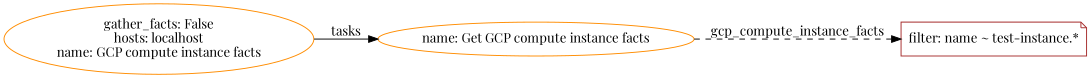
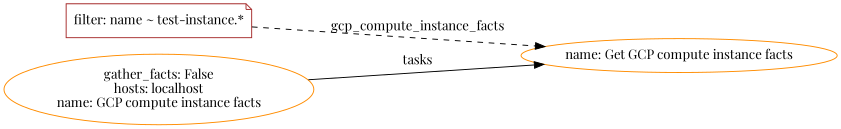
edge "name: Get GCP compute instance facts" -> "filter: name ~ test-instance.*": reversed
